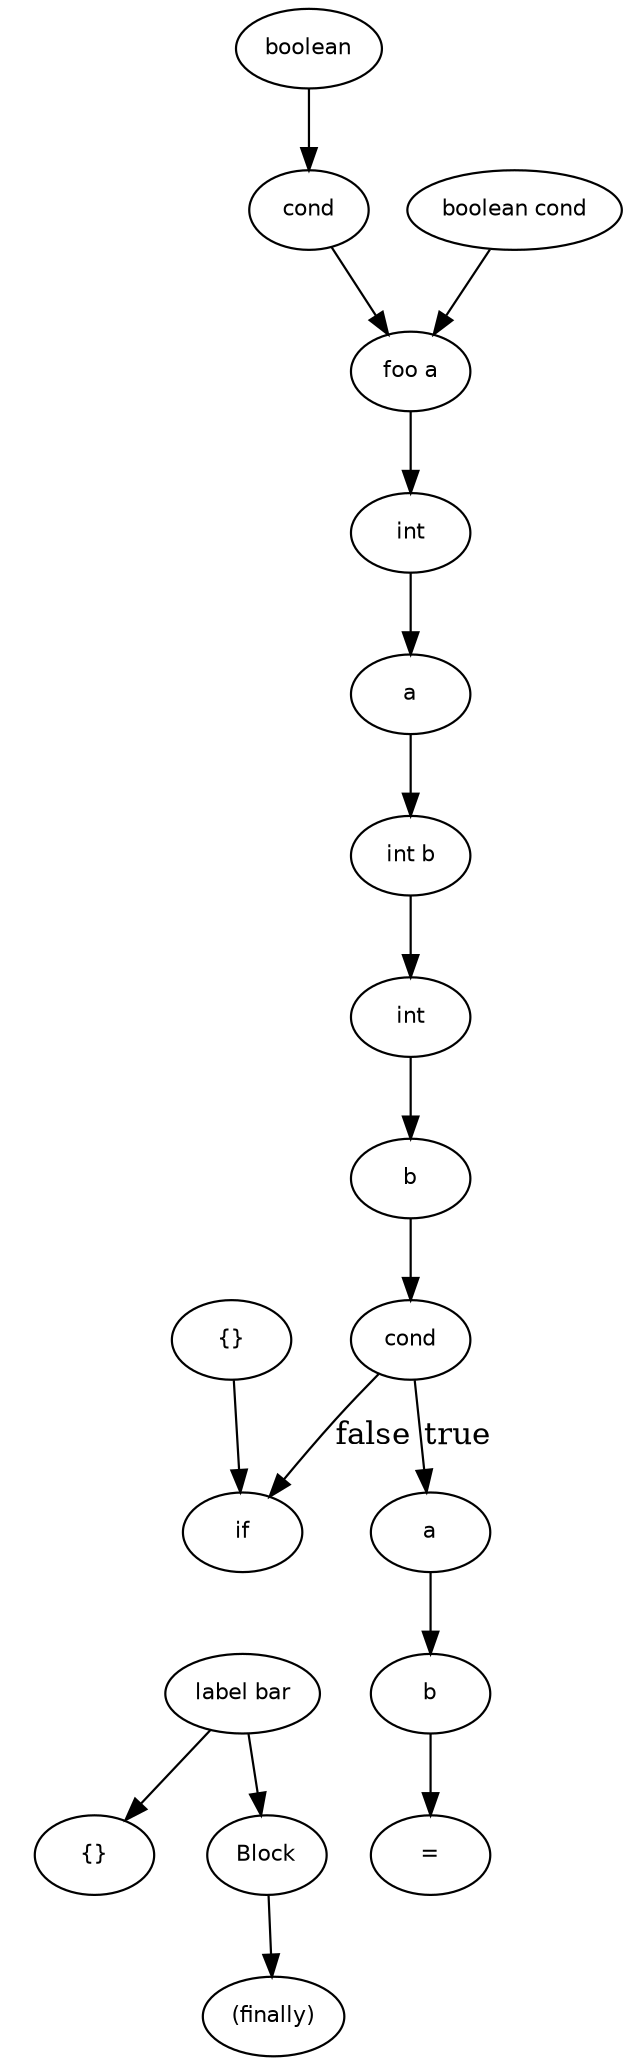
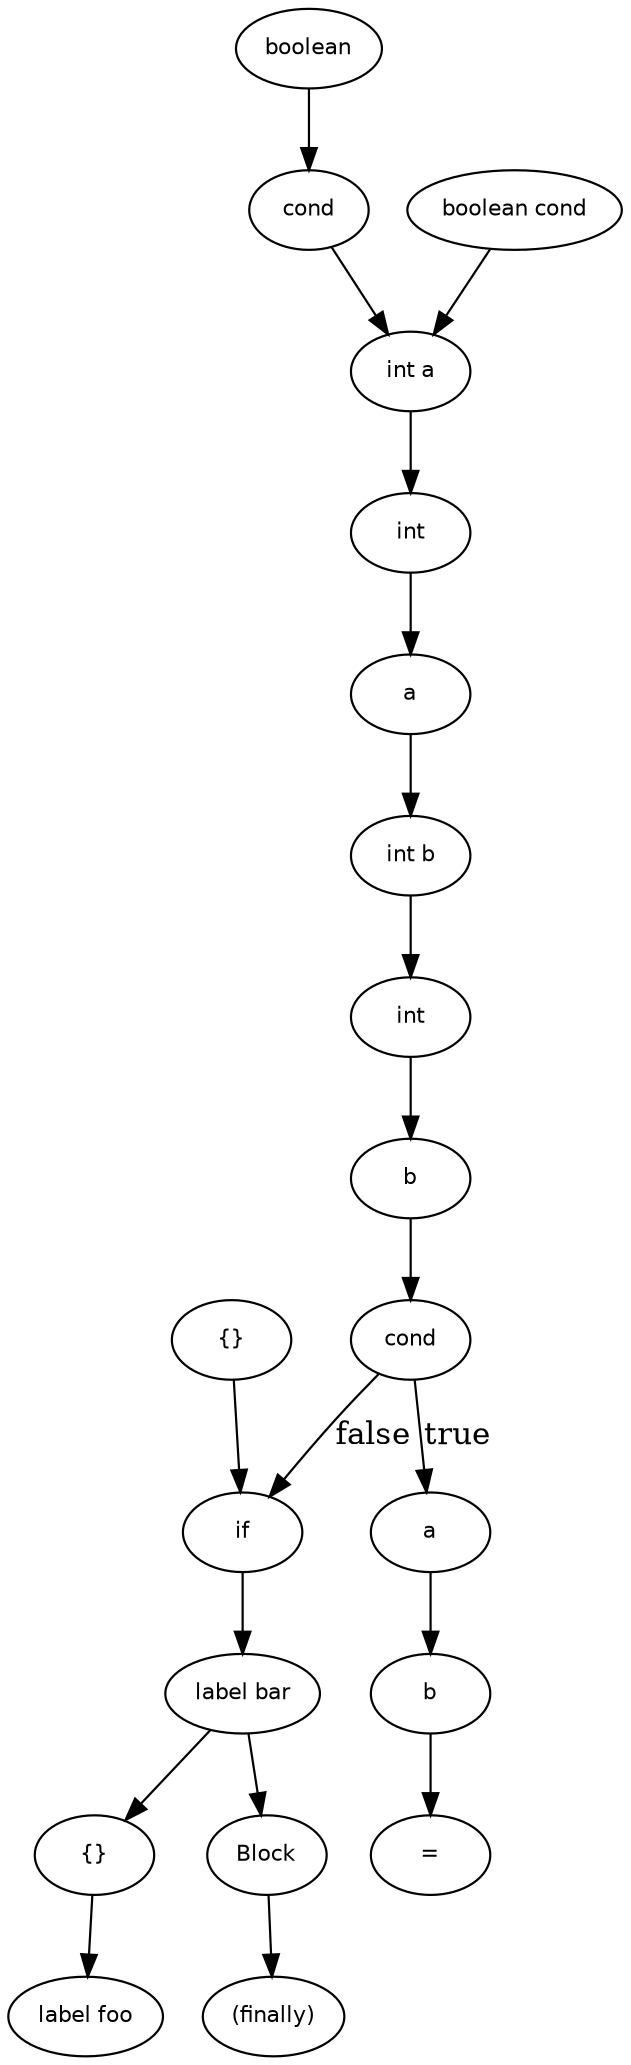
node "foo a": label "foo a" -> "int a"
edge "if" -> "label bar": added
node "label foo": added
